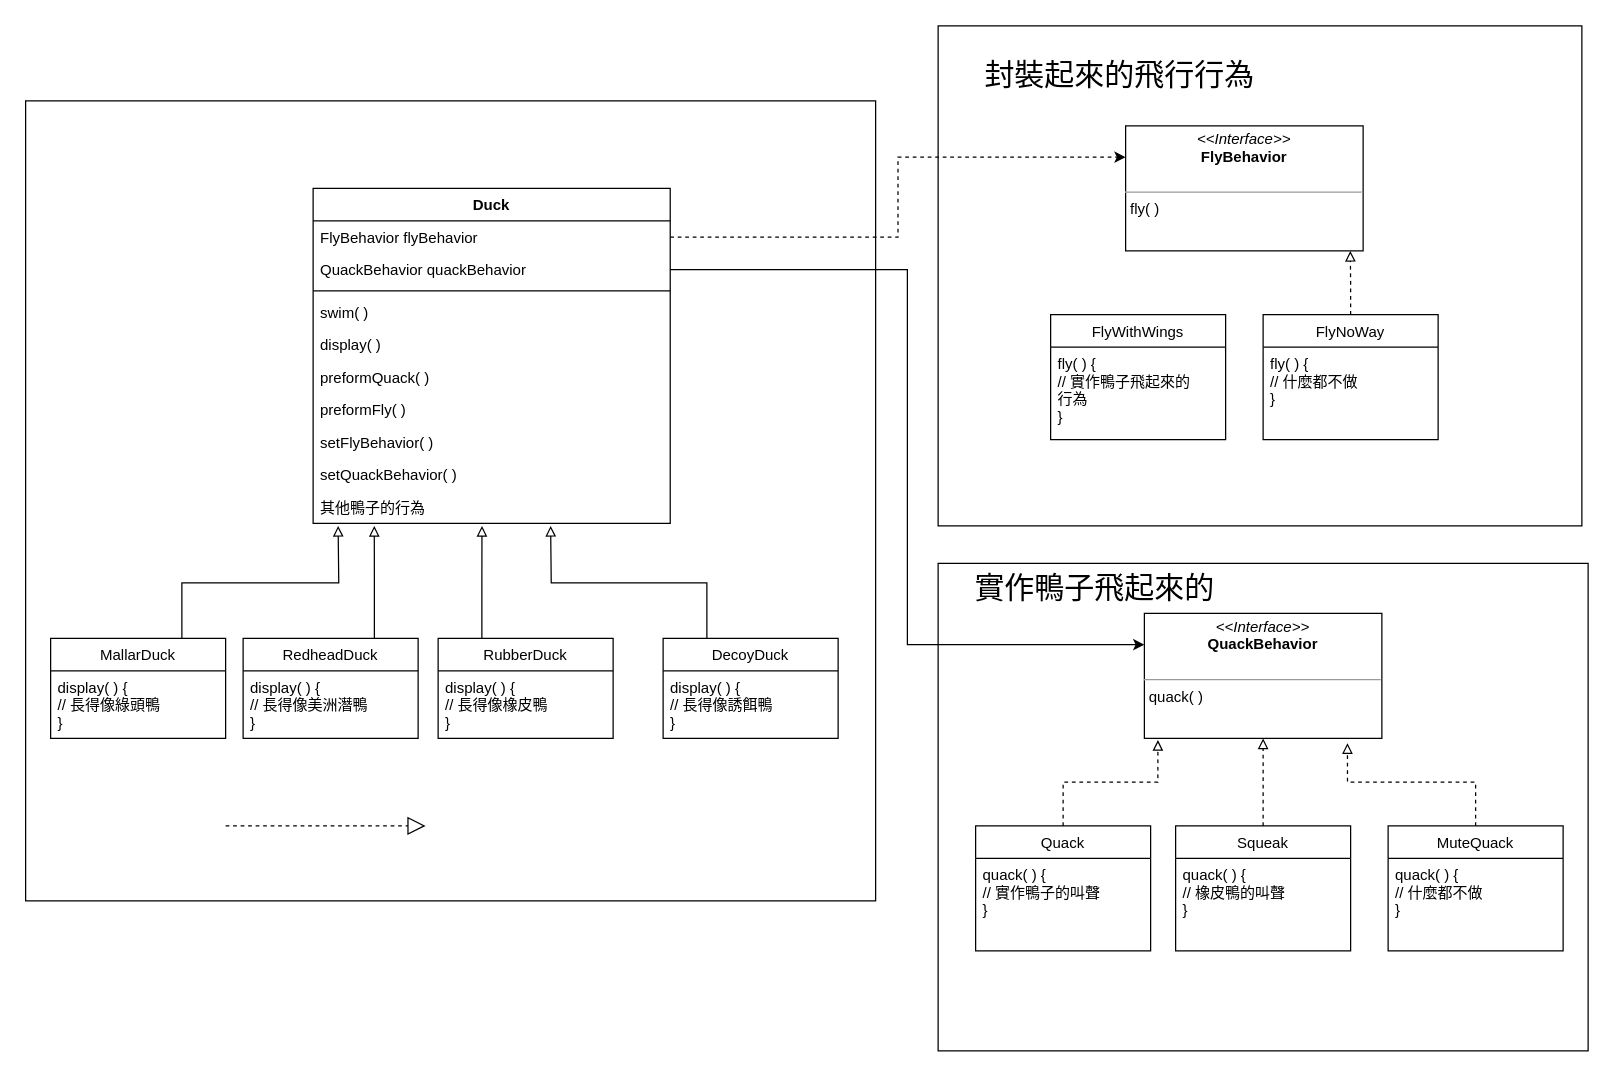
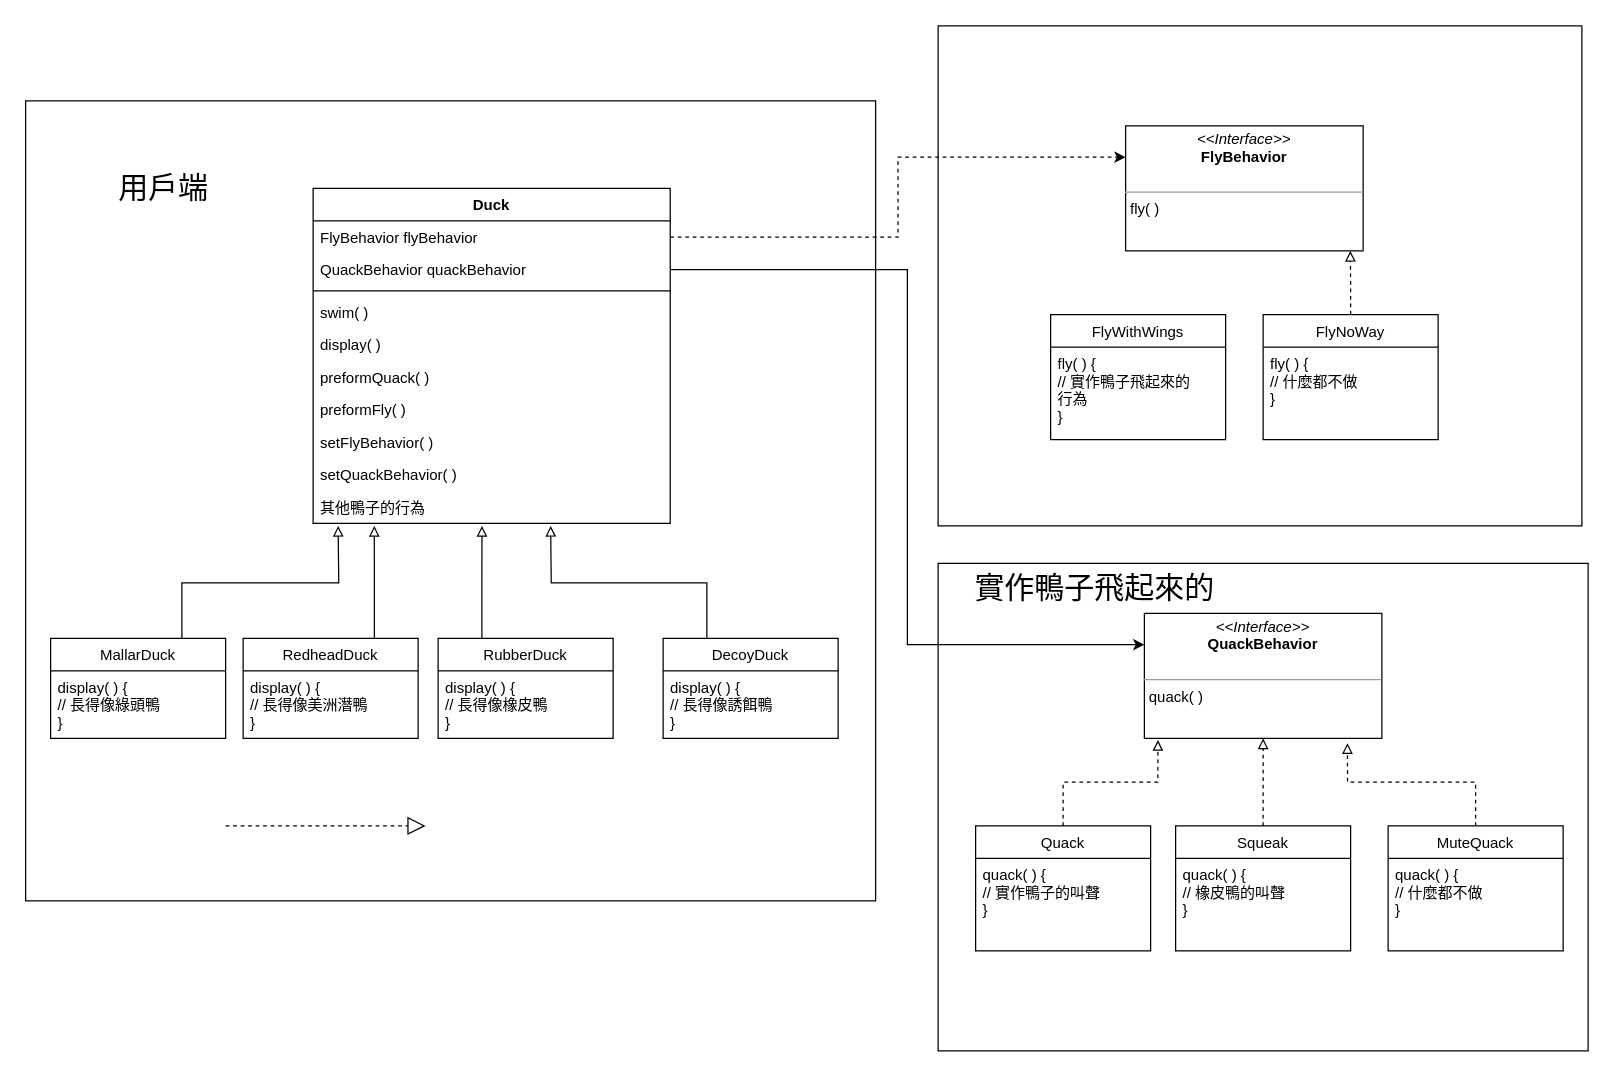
node "封裝起來的飛行行為": removed
node "用戶端": added
